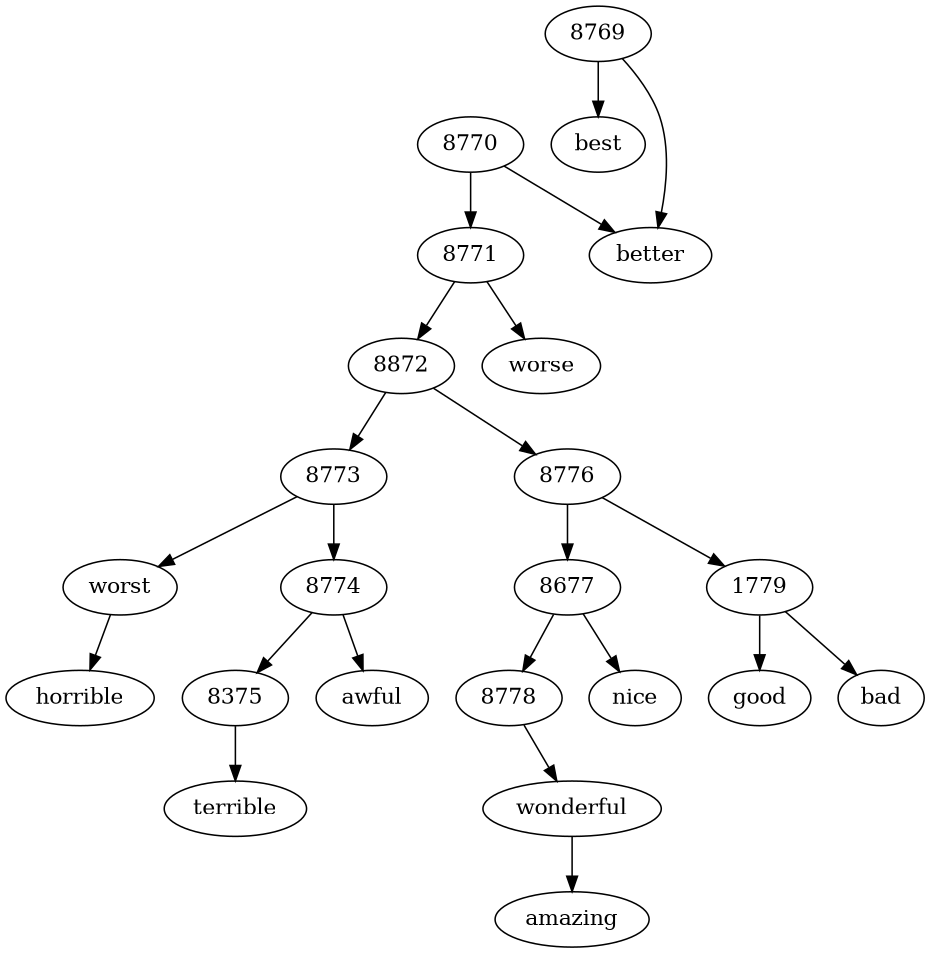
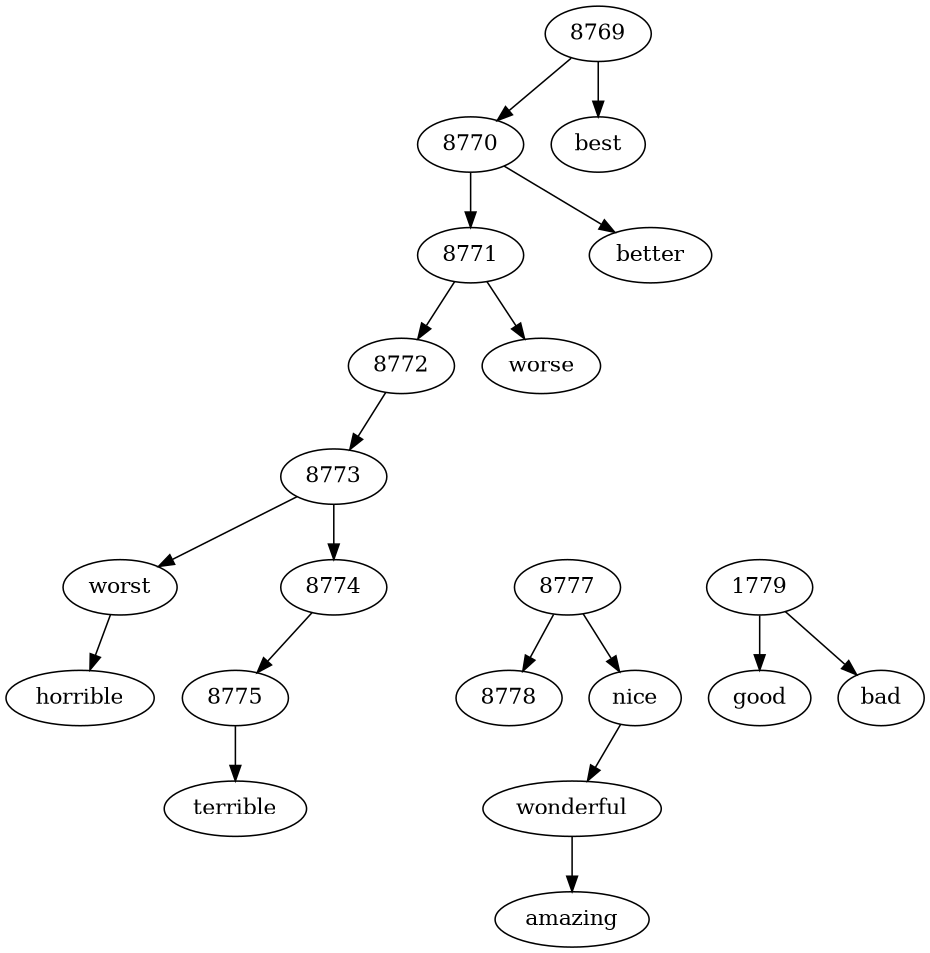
edge "8769" -> "better": now "8769" -> "8770"
node "8872": label "8872" -> "8772"
node "8776": removed
node "8677": label "8677" -> "8777"
node "8375": label "8375" -> "8775"
node "awful": removed
edge "8778" -> "wonderful": now "nice" -> "wonderful"
